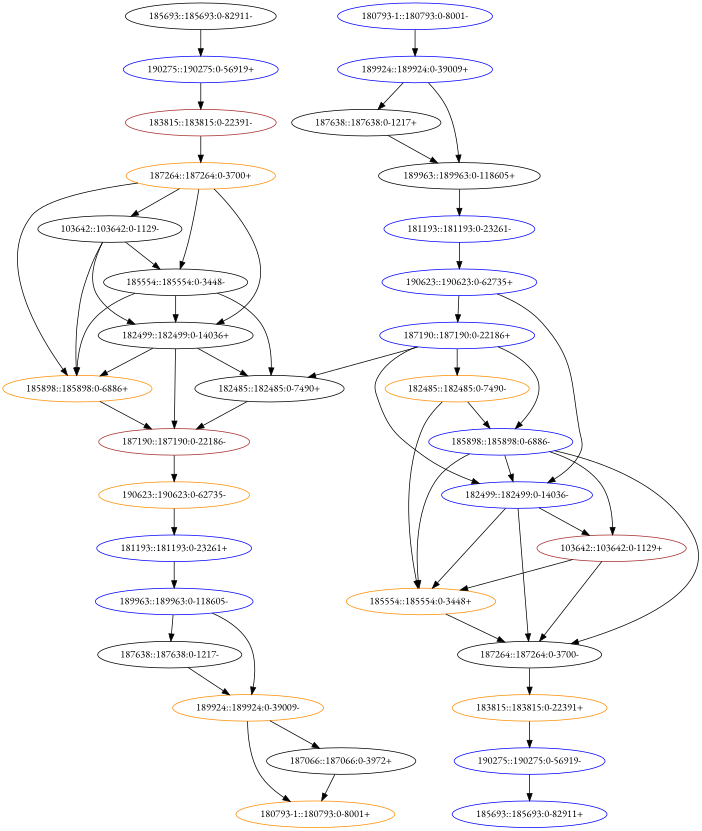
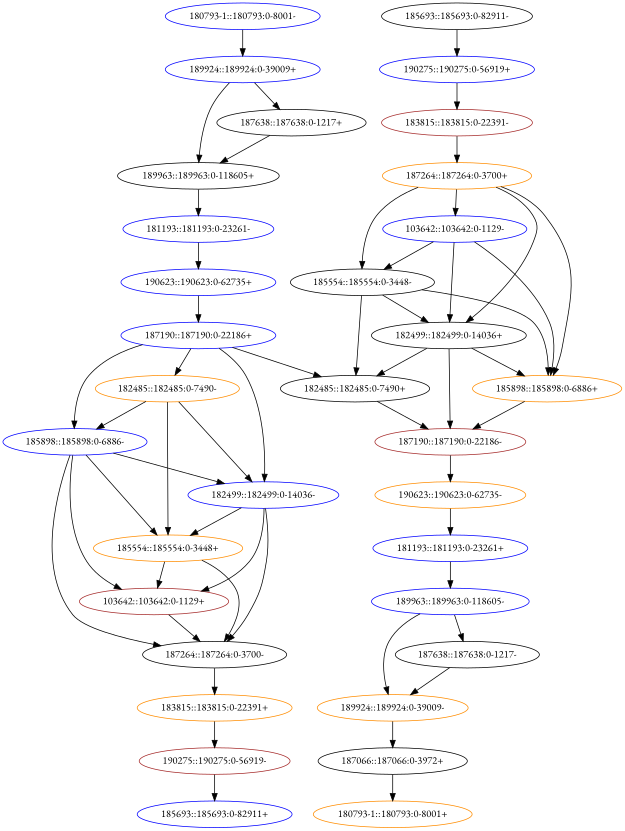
node "103642::103642:0-1129-": color black -> blue
edge "190623::190623:0-62735+" -> "182499::182499:0-14036-": now "182485::182485:0-7490-" -> "182499::182499:0-14036-"
edge "103642::103642:0-1129+" -> "185554::185554:0-3448+": reversed
node "190275::190275:0-56919-": color blue -> brown
edge "189924::189924:0-39009-" -> "180793-1::180793:0-8001+": removed
